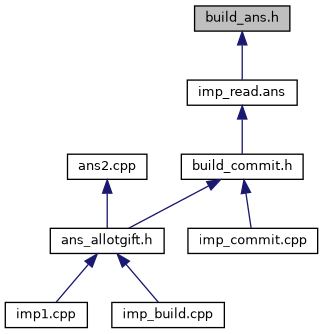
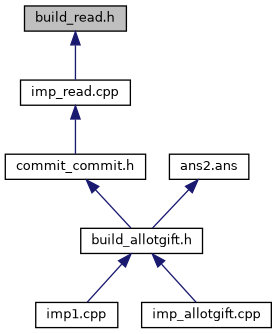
node "build_ans.h": label "build_ans.h" -> "build_read.h"
node "imp_read.ans": label "imp_read.ans" -> "imp_read.cpp"
node "ans2.cpp": label "ans2.cpp" -> "ans2.ans"
node "build_commit.h": label "build_commit.h" -> "commit_commit.h"
node "ans_allotgift.h": label "ans_allotgift.h" -> "build_allotgift.h"
node "imp_commit.cpp": removed
node "imp_build.cpp": label "imp_build.cpp" -> "imp_allotgift.cpp"
